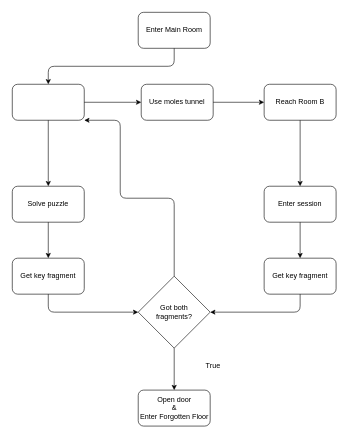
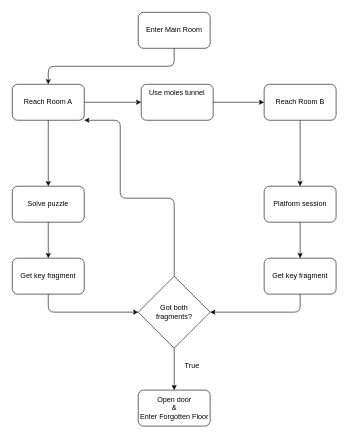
node "Reach Room A": added
node "Use moles tunnel": moved (177, 102) -> (177, 93)
node "Enter session": label "Enter session" -> "Platform session"
node "True": moved (213, 366) -> (192, 366)
